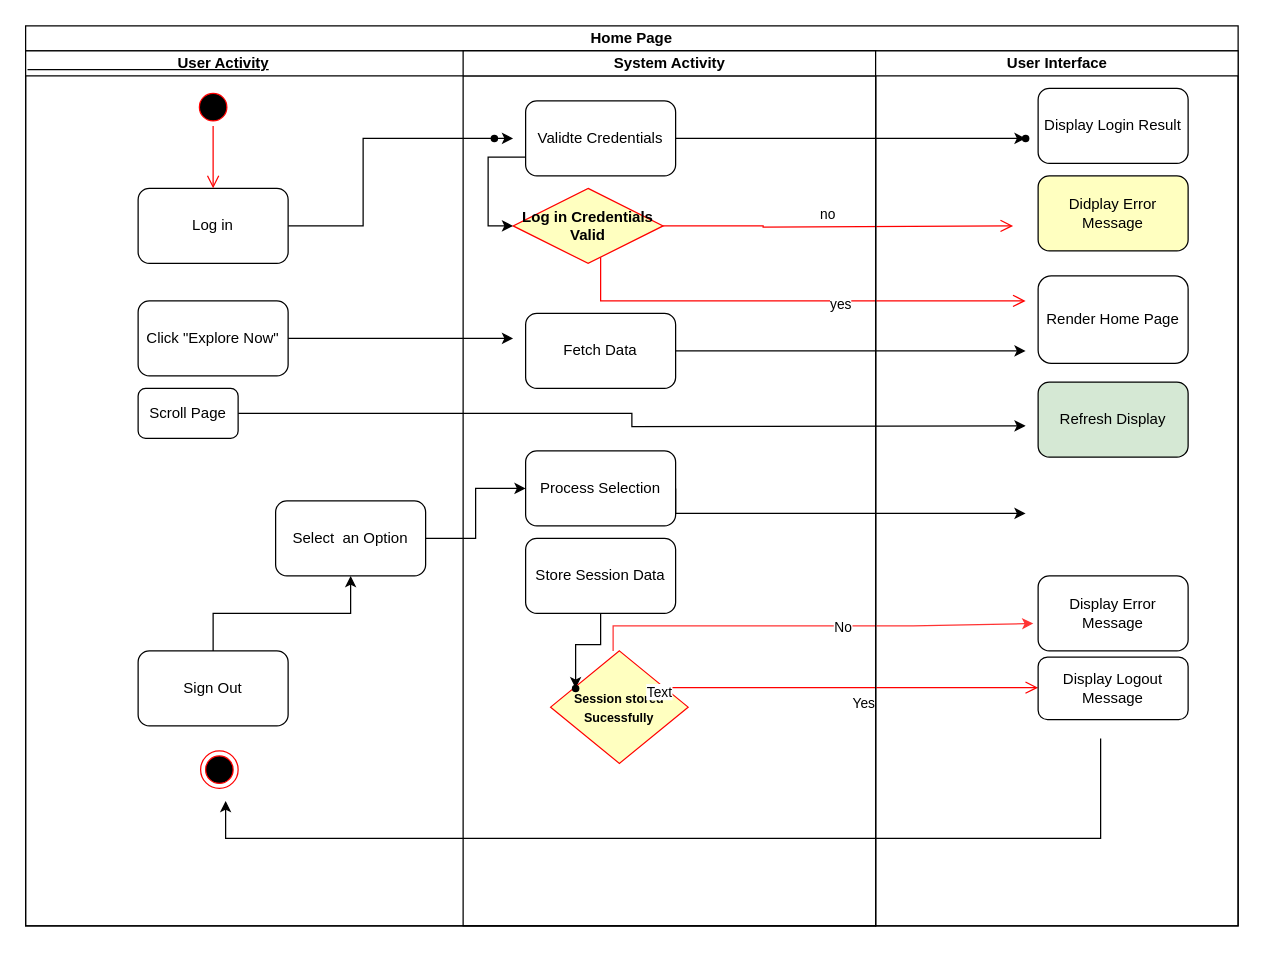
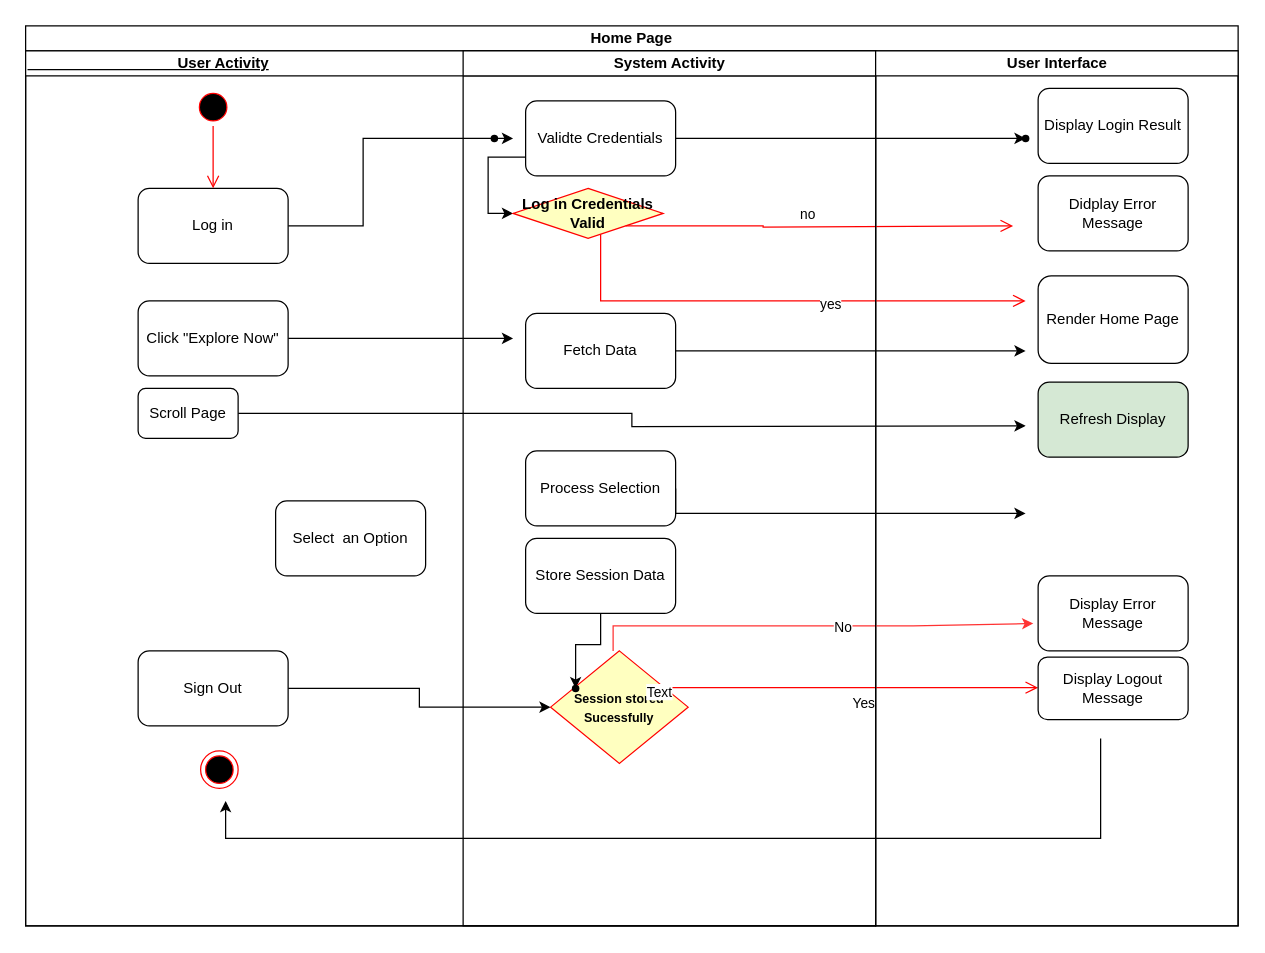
node "Didplay Error Message": fillcolor #ffffc0 -> #ffffff
node "Log in Credentials Valid": size 150x75 -> 150x50
edge "Select an Option" -> "Process Selection": removed
edge "Sign Out" -> "Select an Option": now "Sign Out" -> "Session stored Sucessfully"
